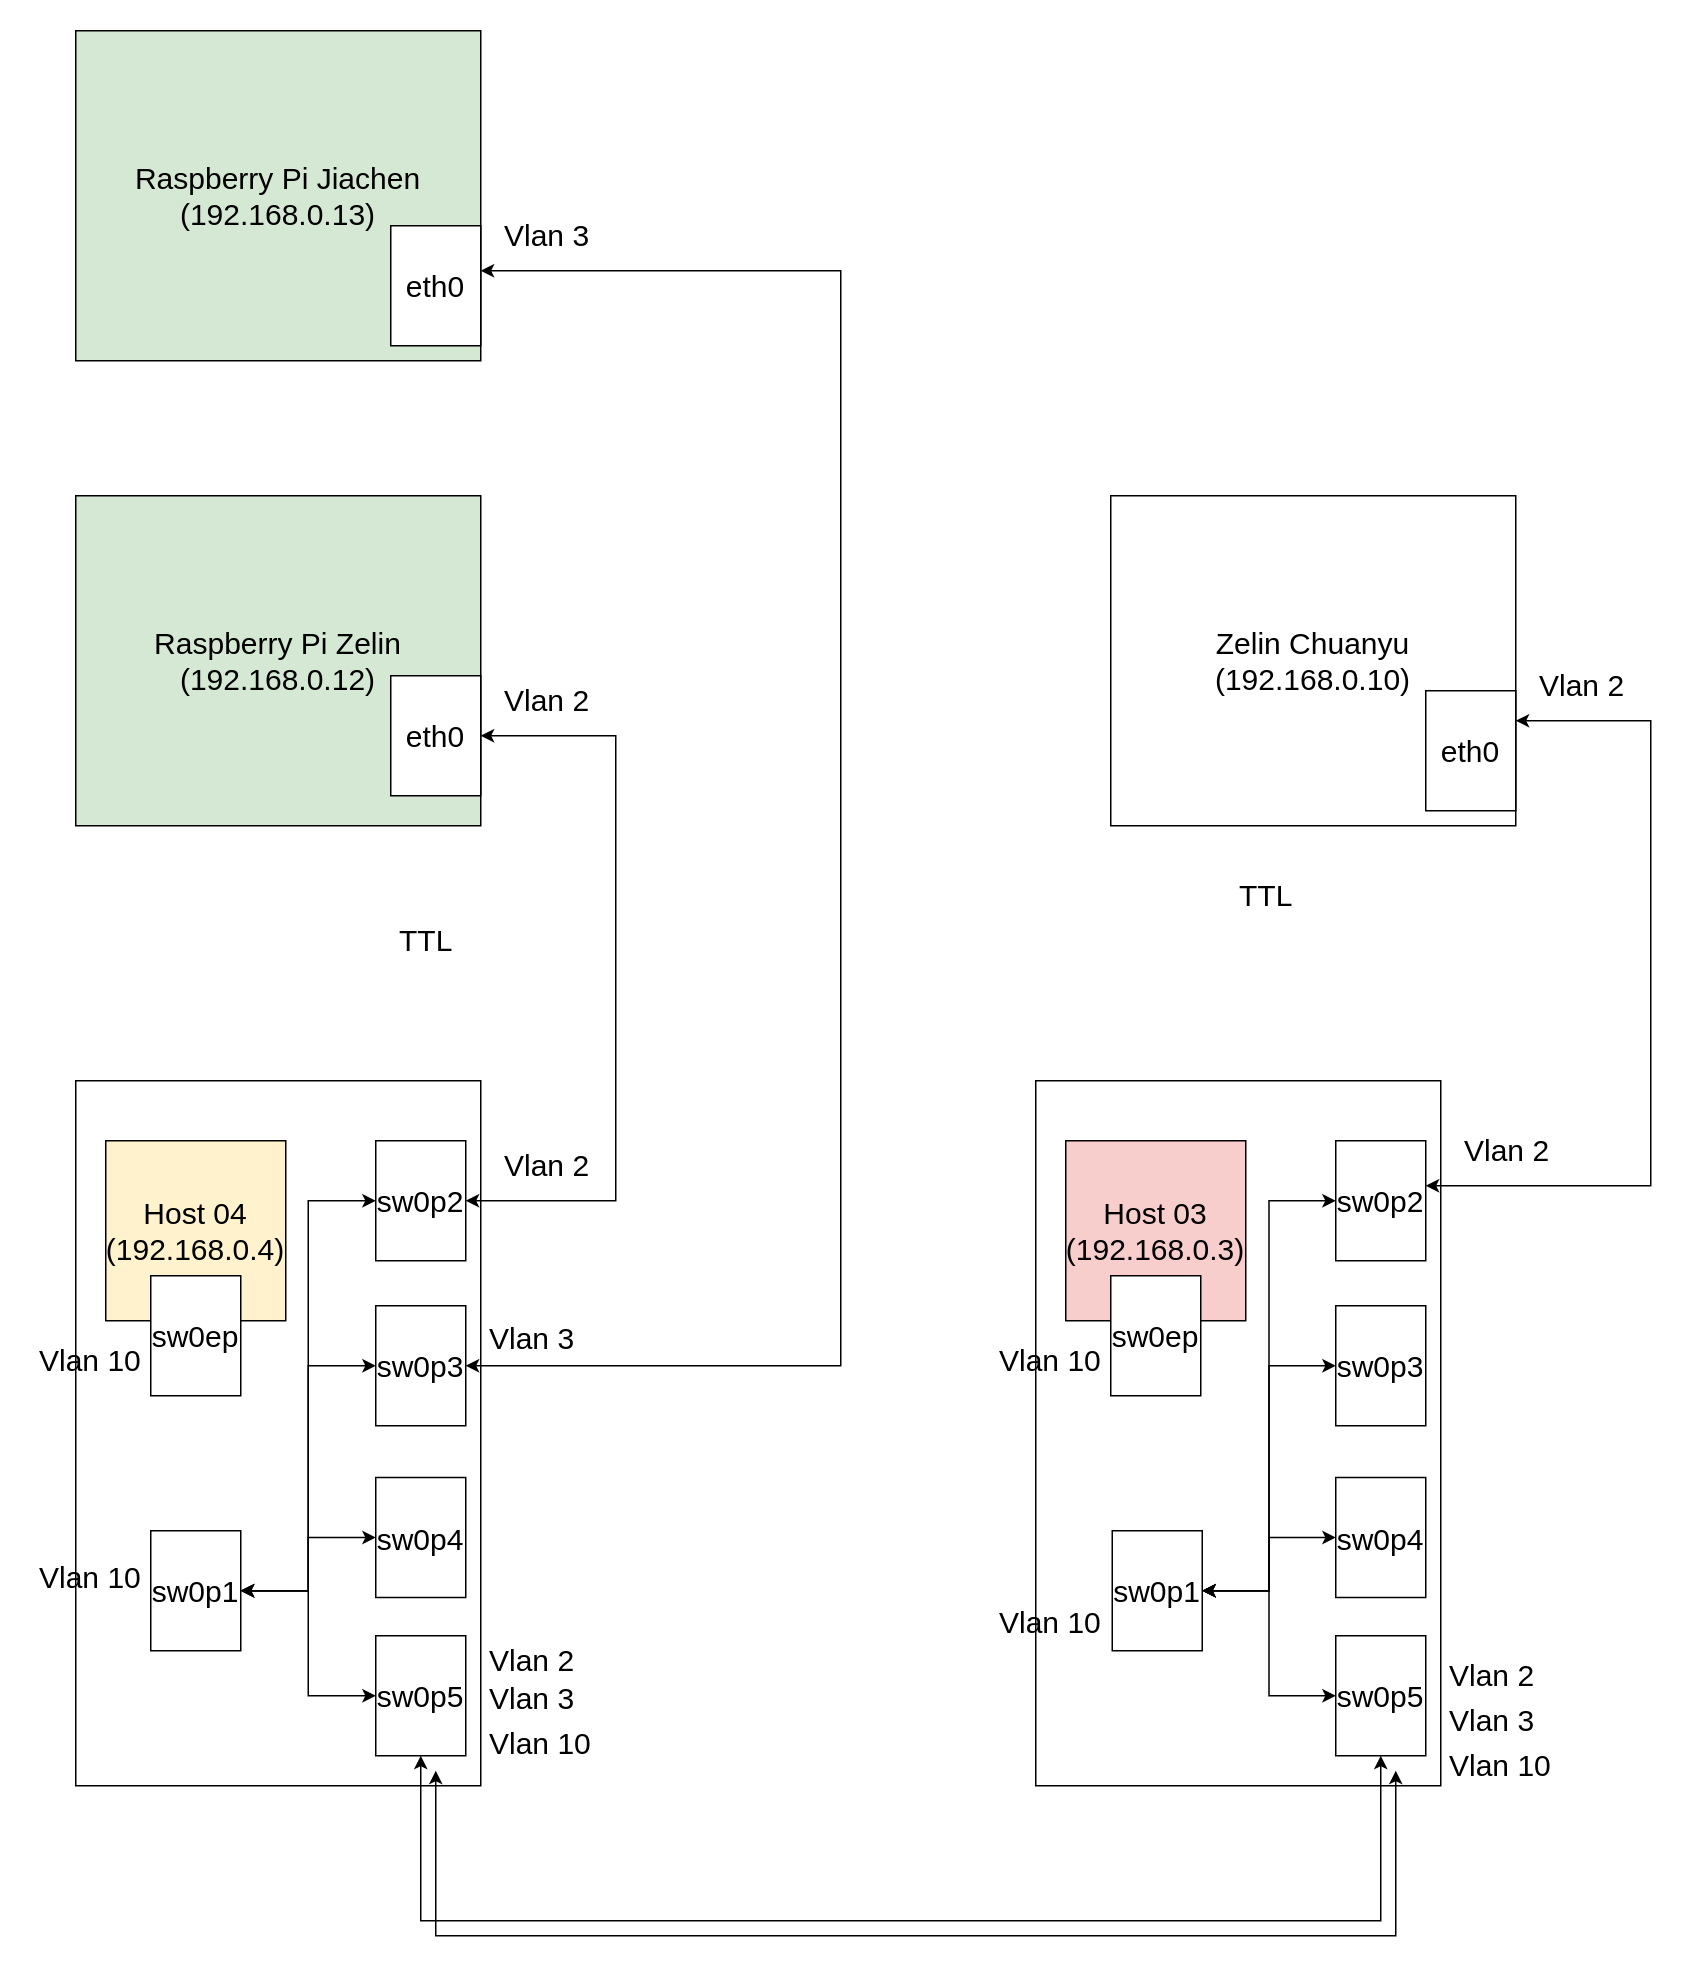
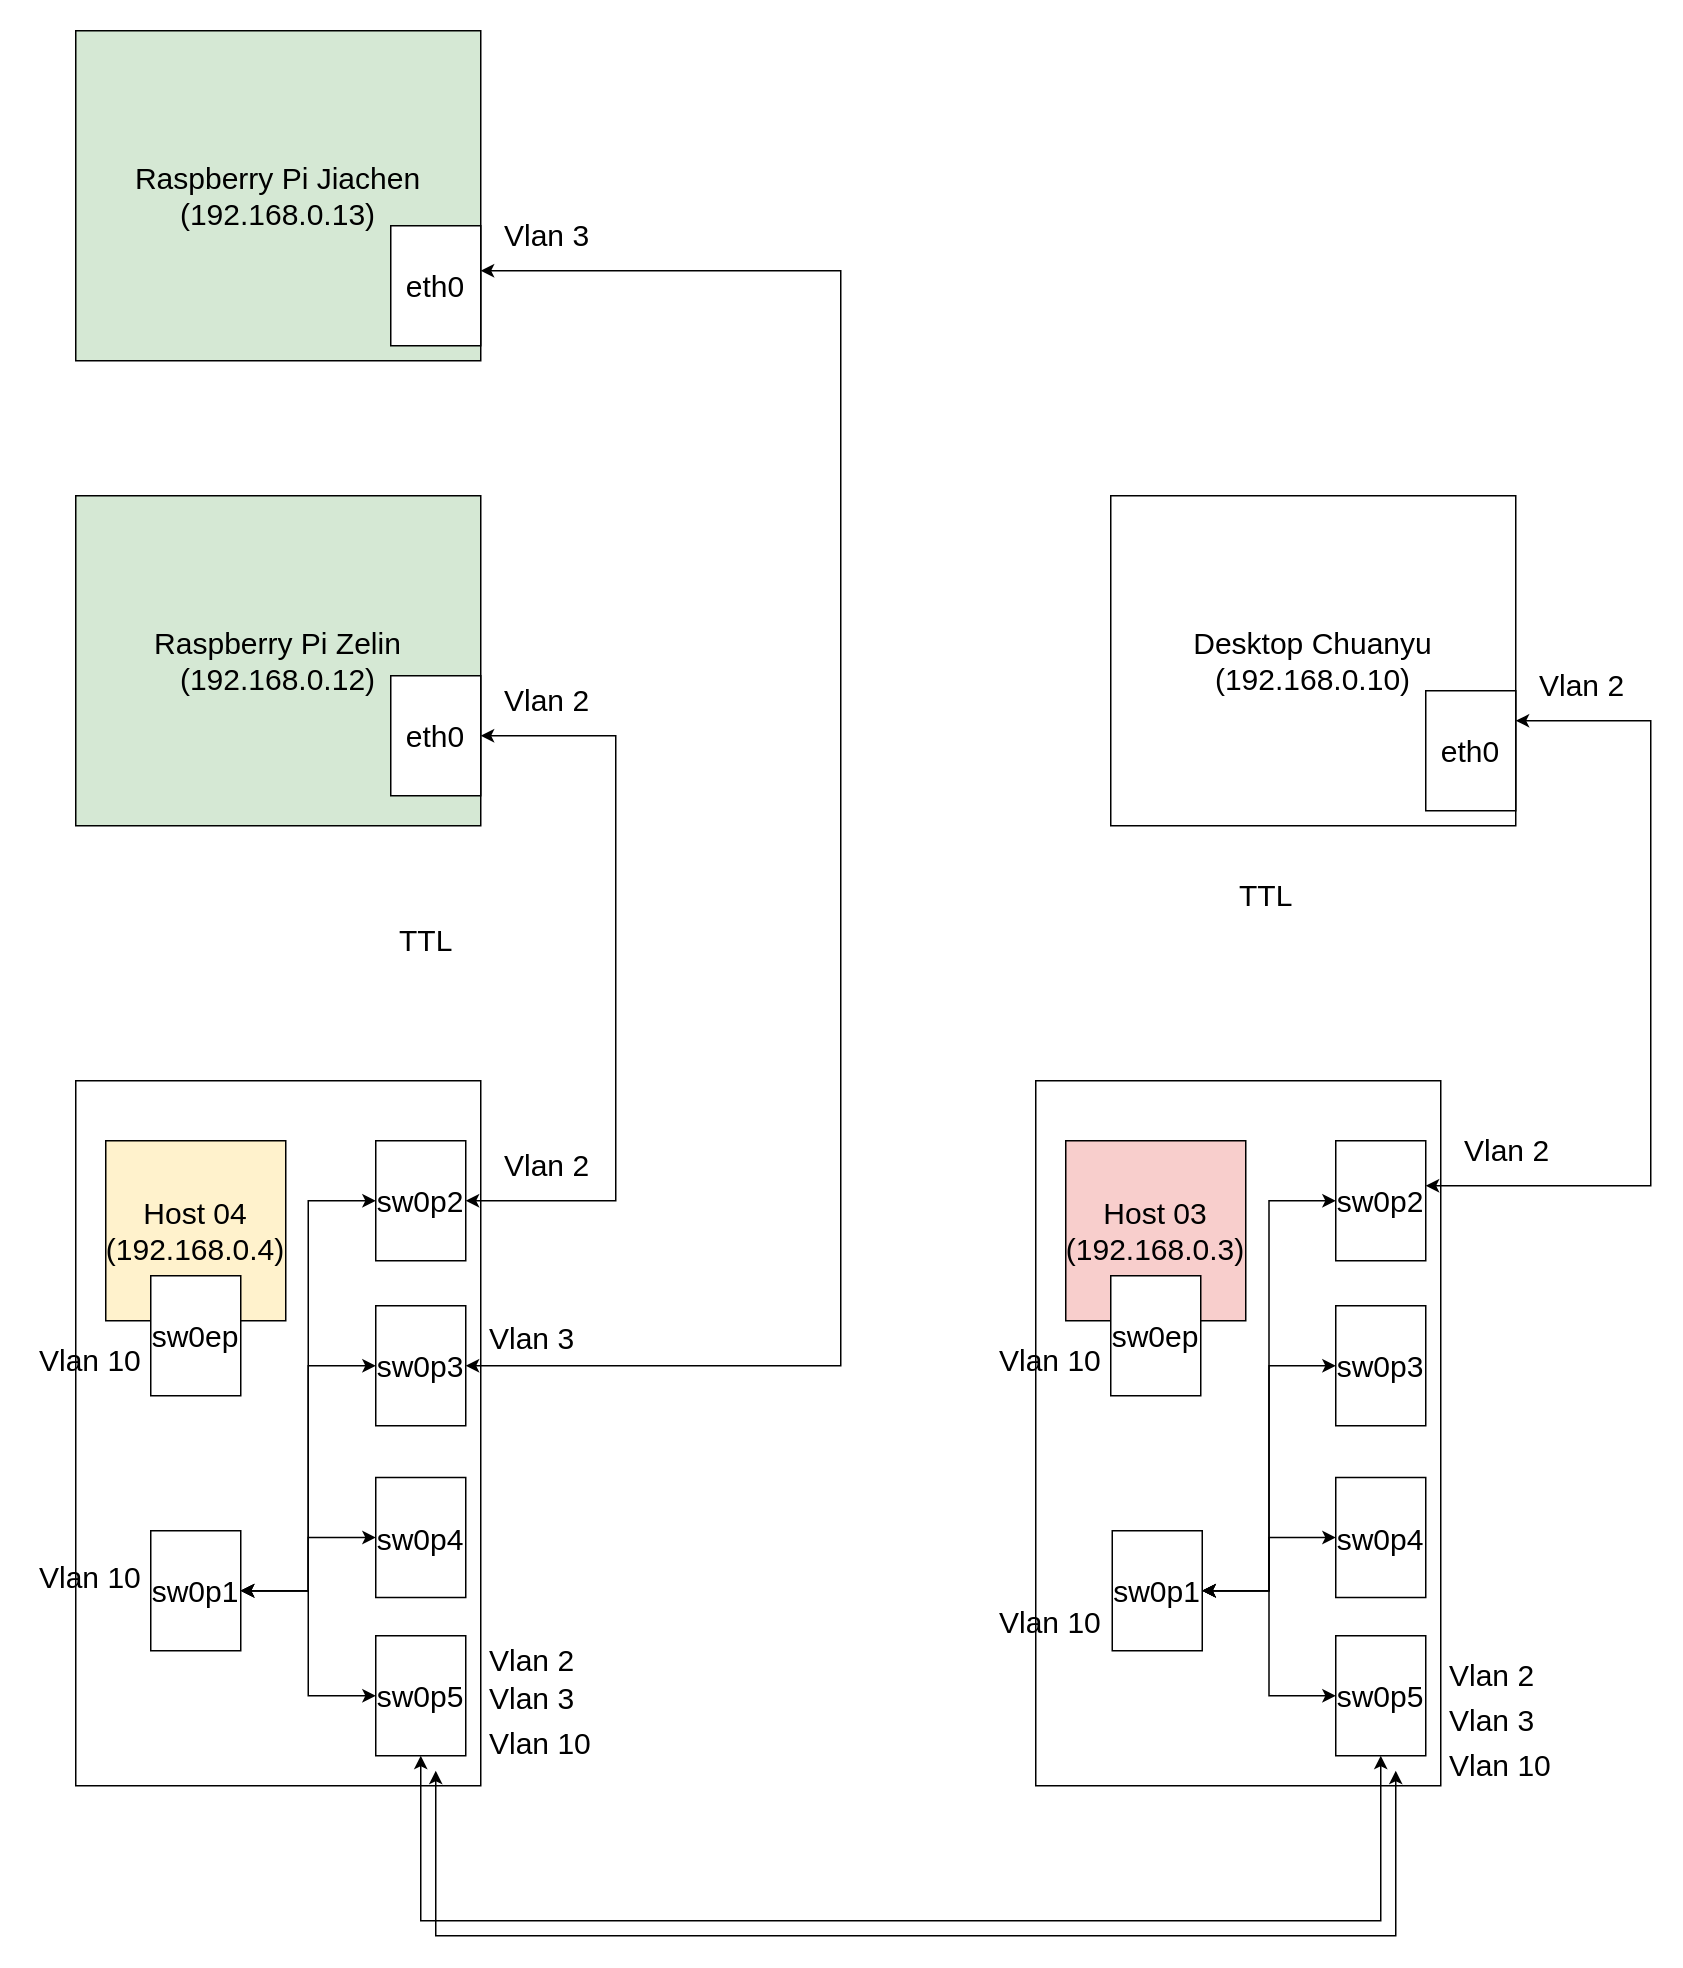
node "Zelin Chuanyu (192.168.0.10)": label "Zelin Chuanyu (192.168.0.10)" -> "Desktop Chuanyu (192.168.0.10)"
